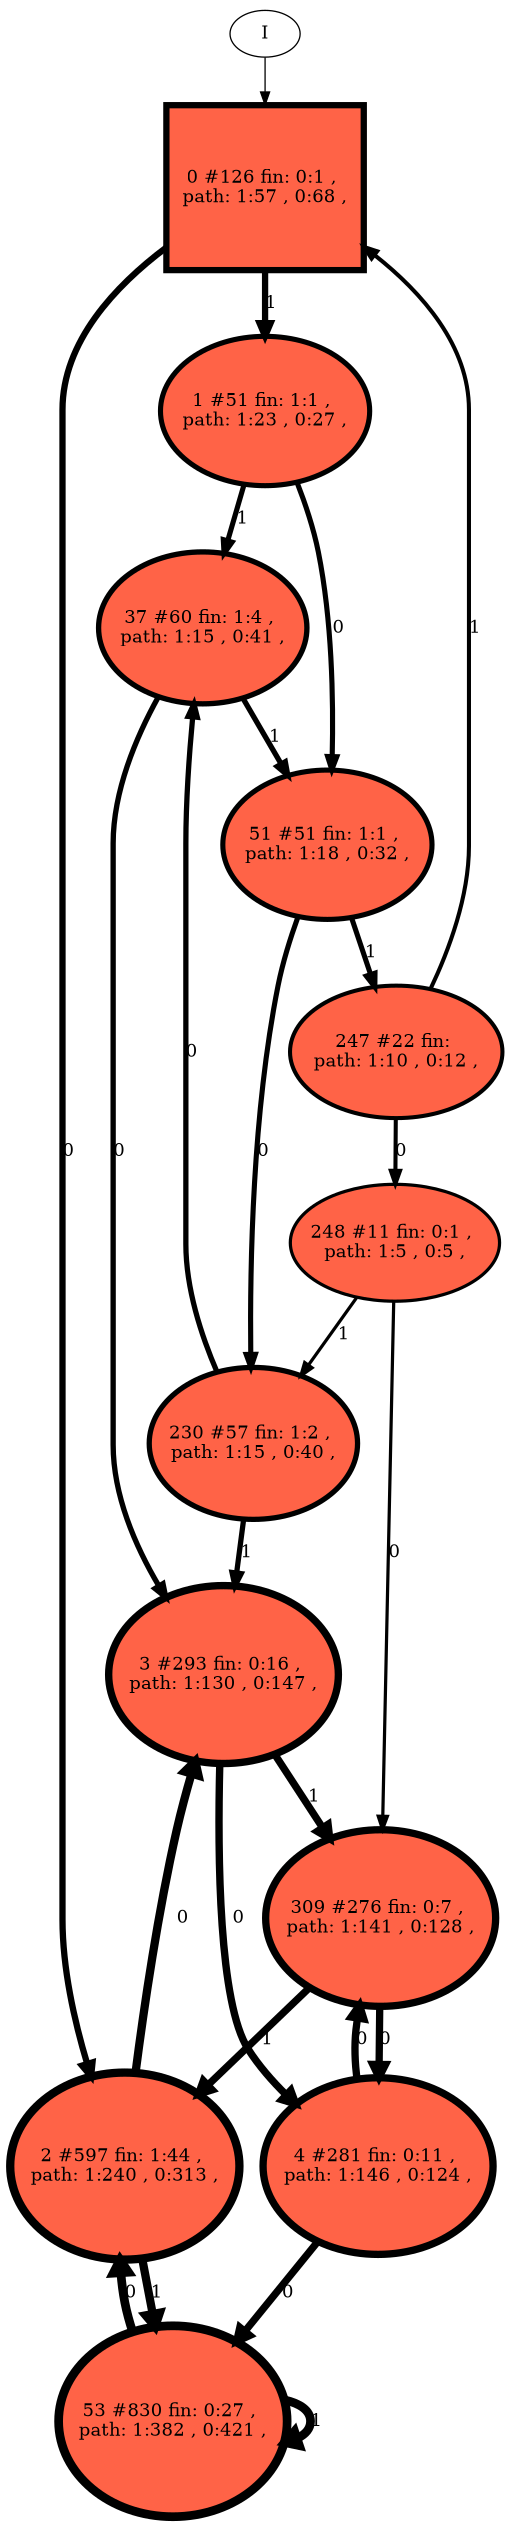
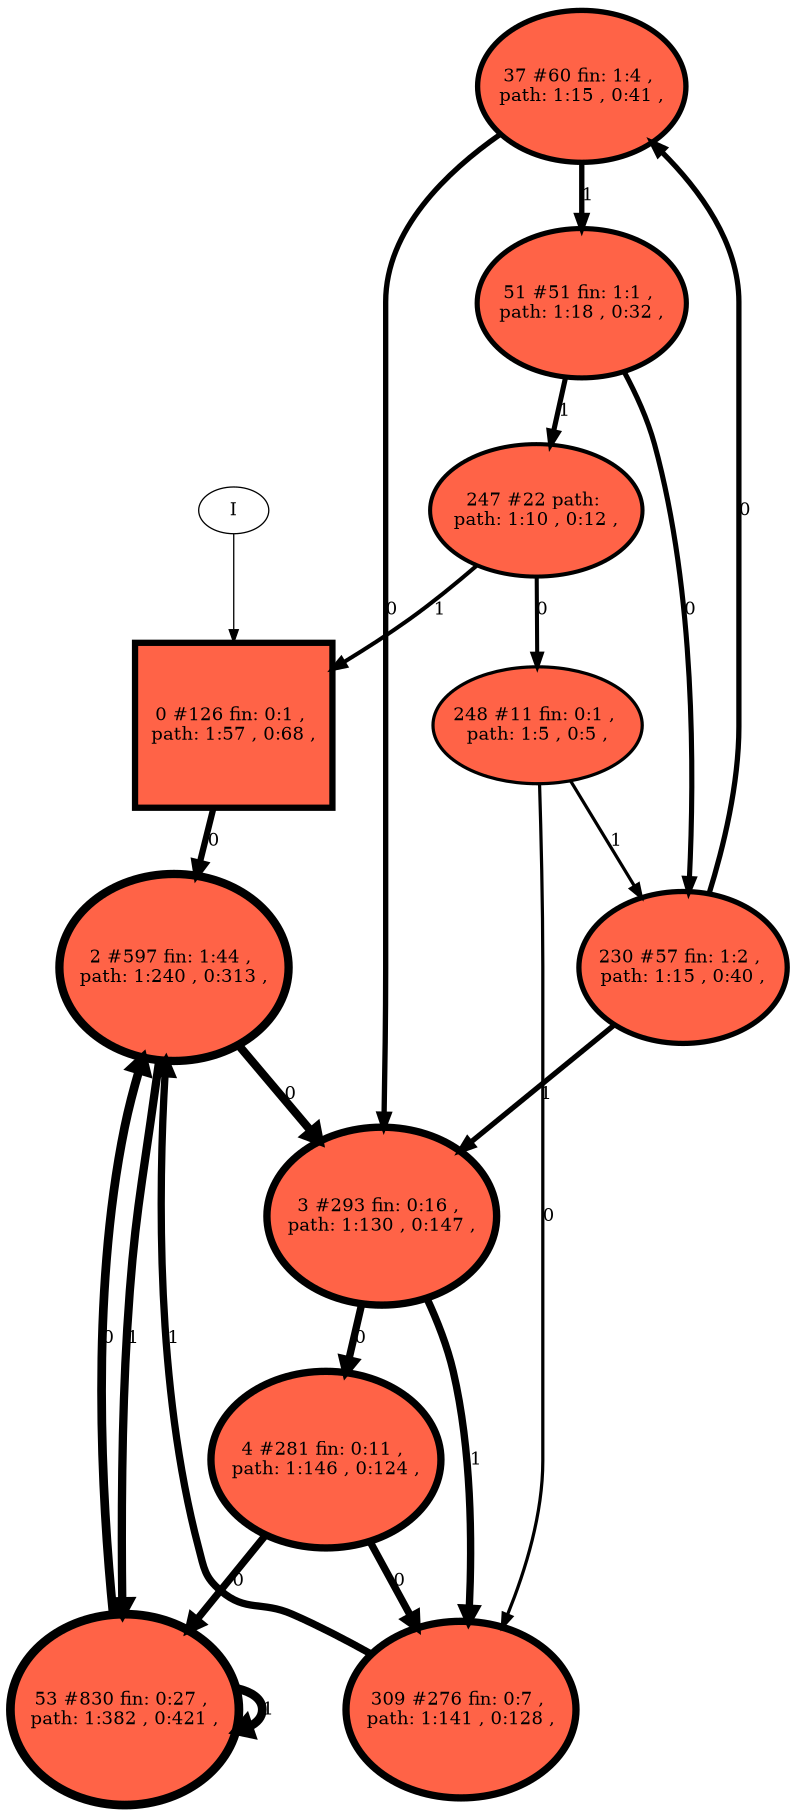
node "1 #51 fin: 1:1 , path: 1:23 , 0:27 ,": removed
node "247 #22 fin: path: 1:10 , 0:12 ,": label "247 #22 fin: path: 1:10 , 0:12 ," -> "247 #22 path: path: 1:10 , 0:12 ,"
edge "309 #276 fin: 0:7 , path: 1:141 , 0:128 ," -> "4 #281 fin: 0:11 , path: 1:146 , 0:124 ,": removed, label "0"
